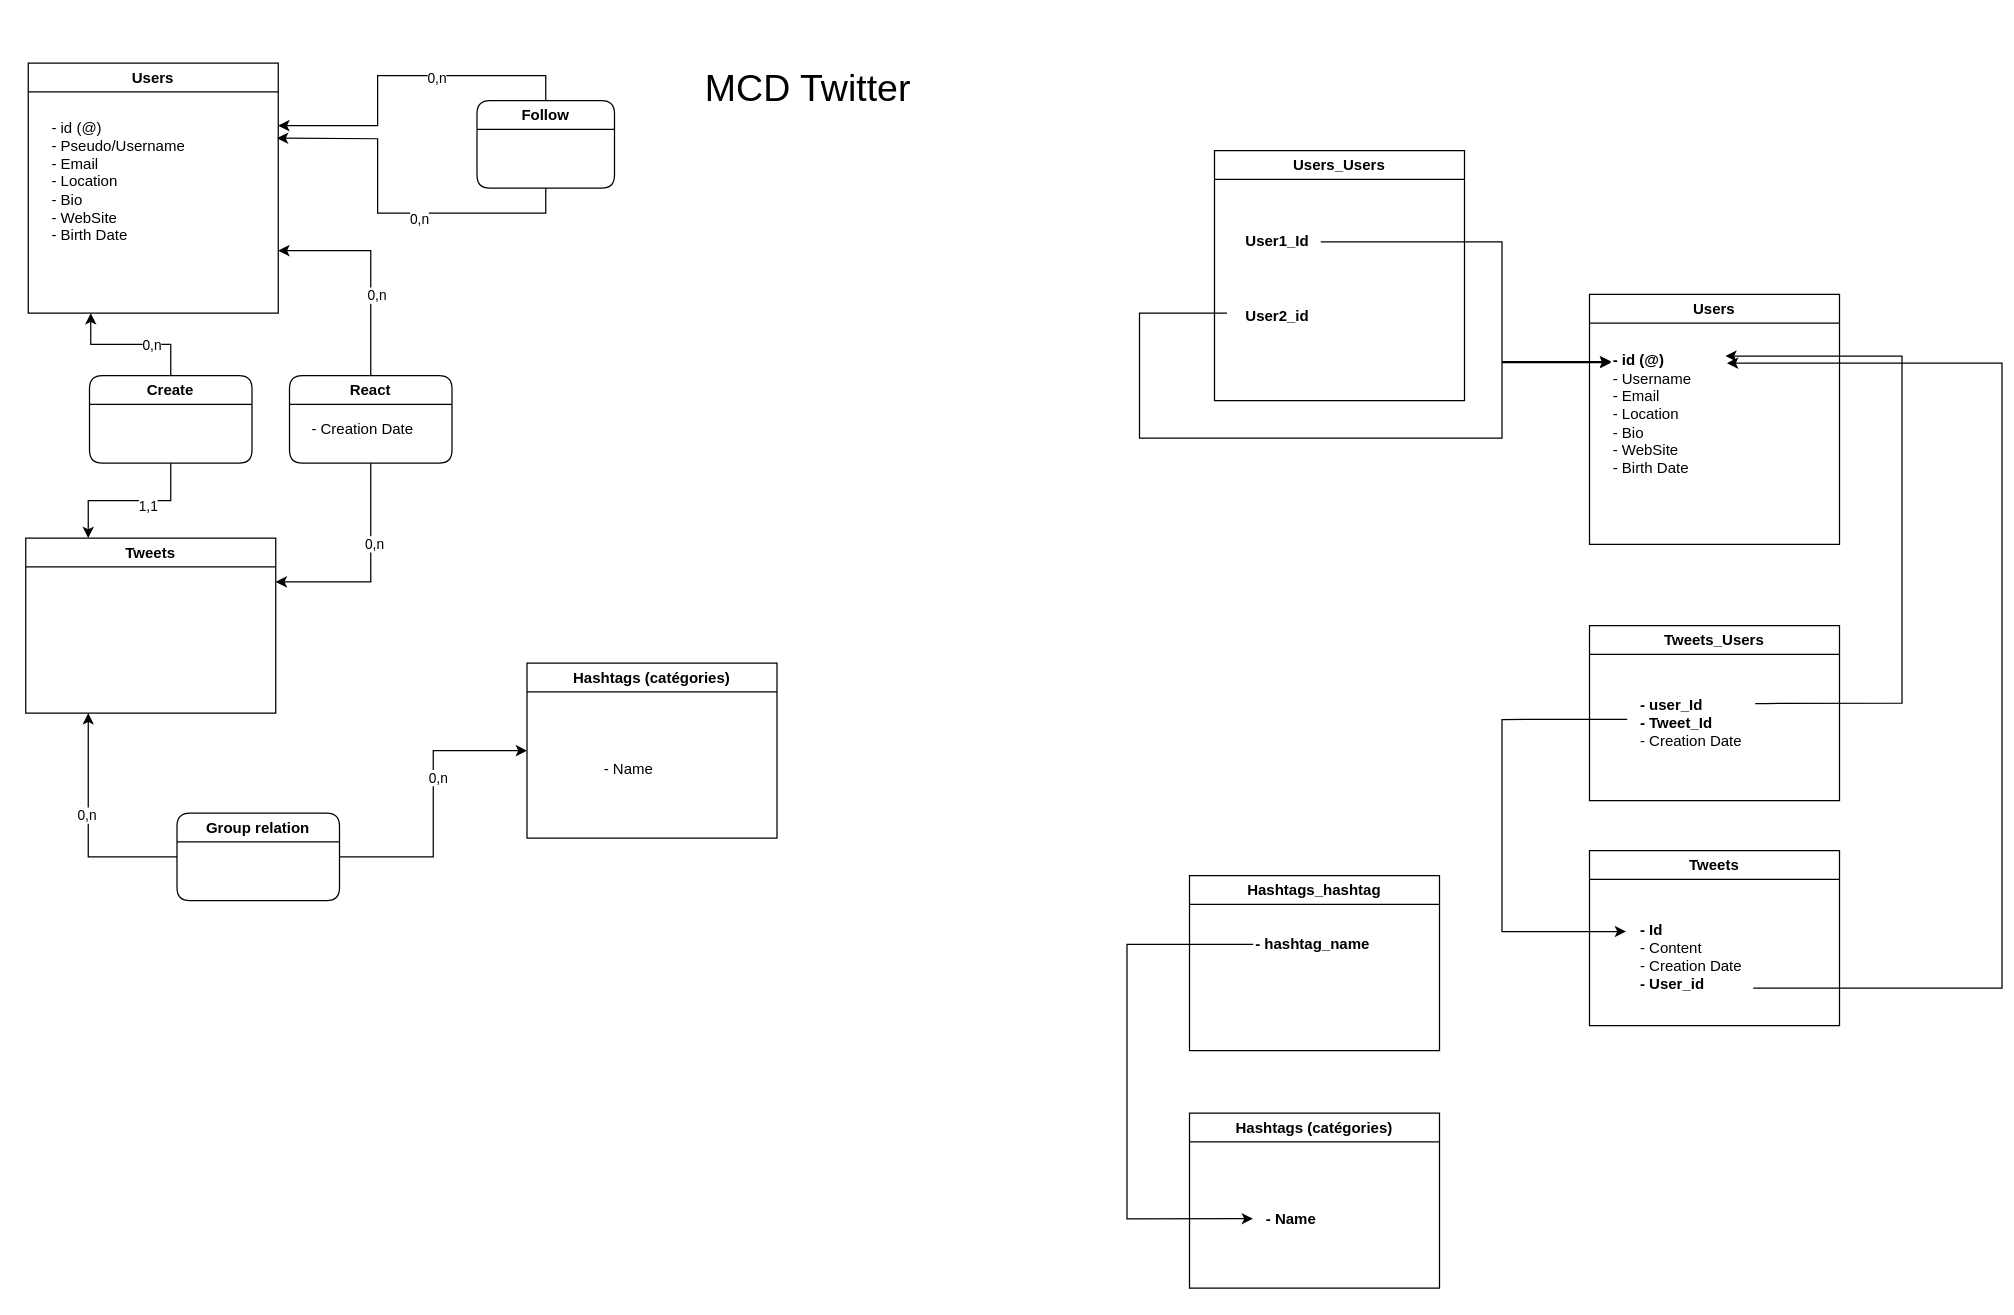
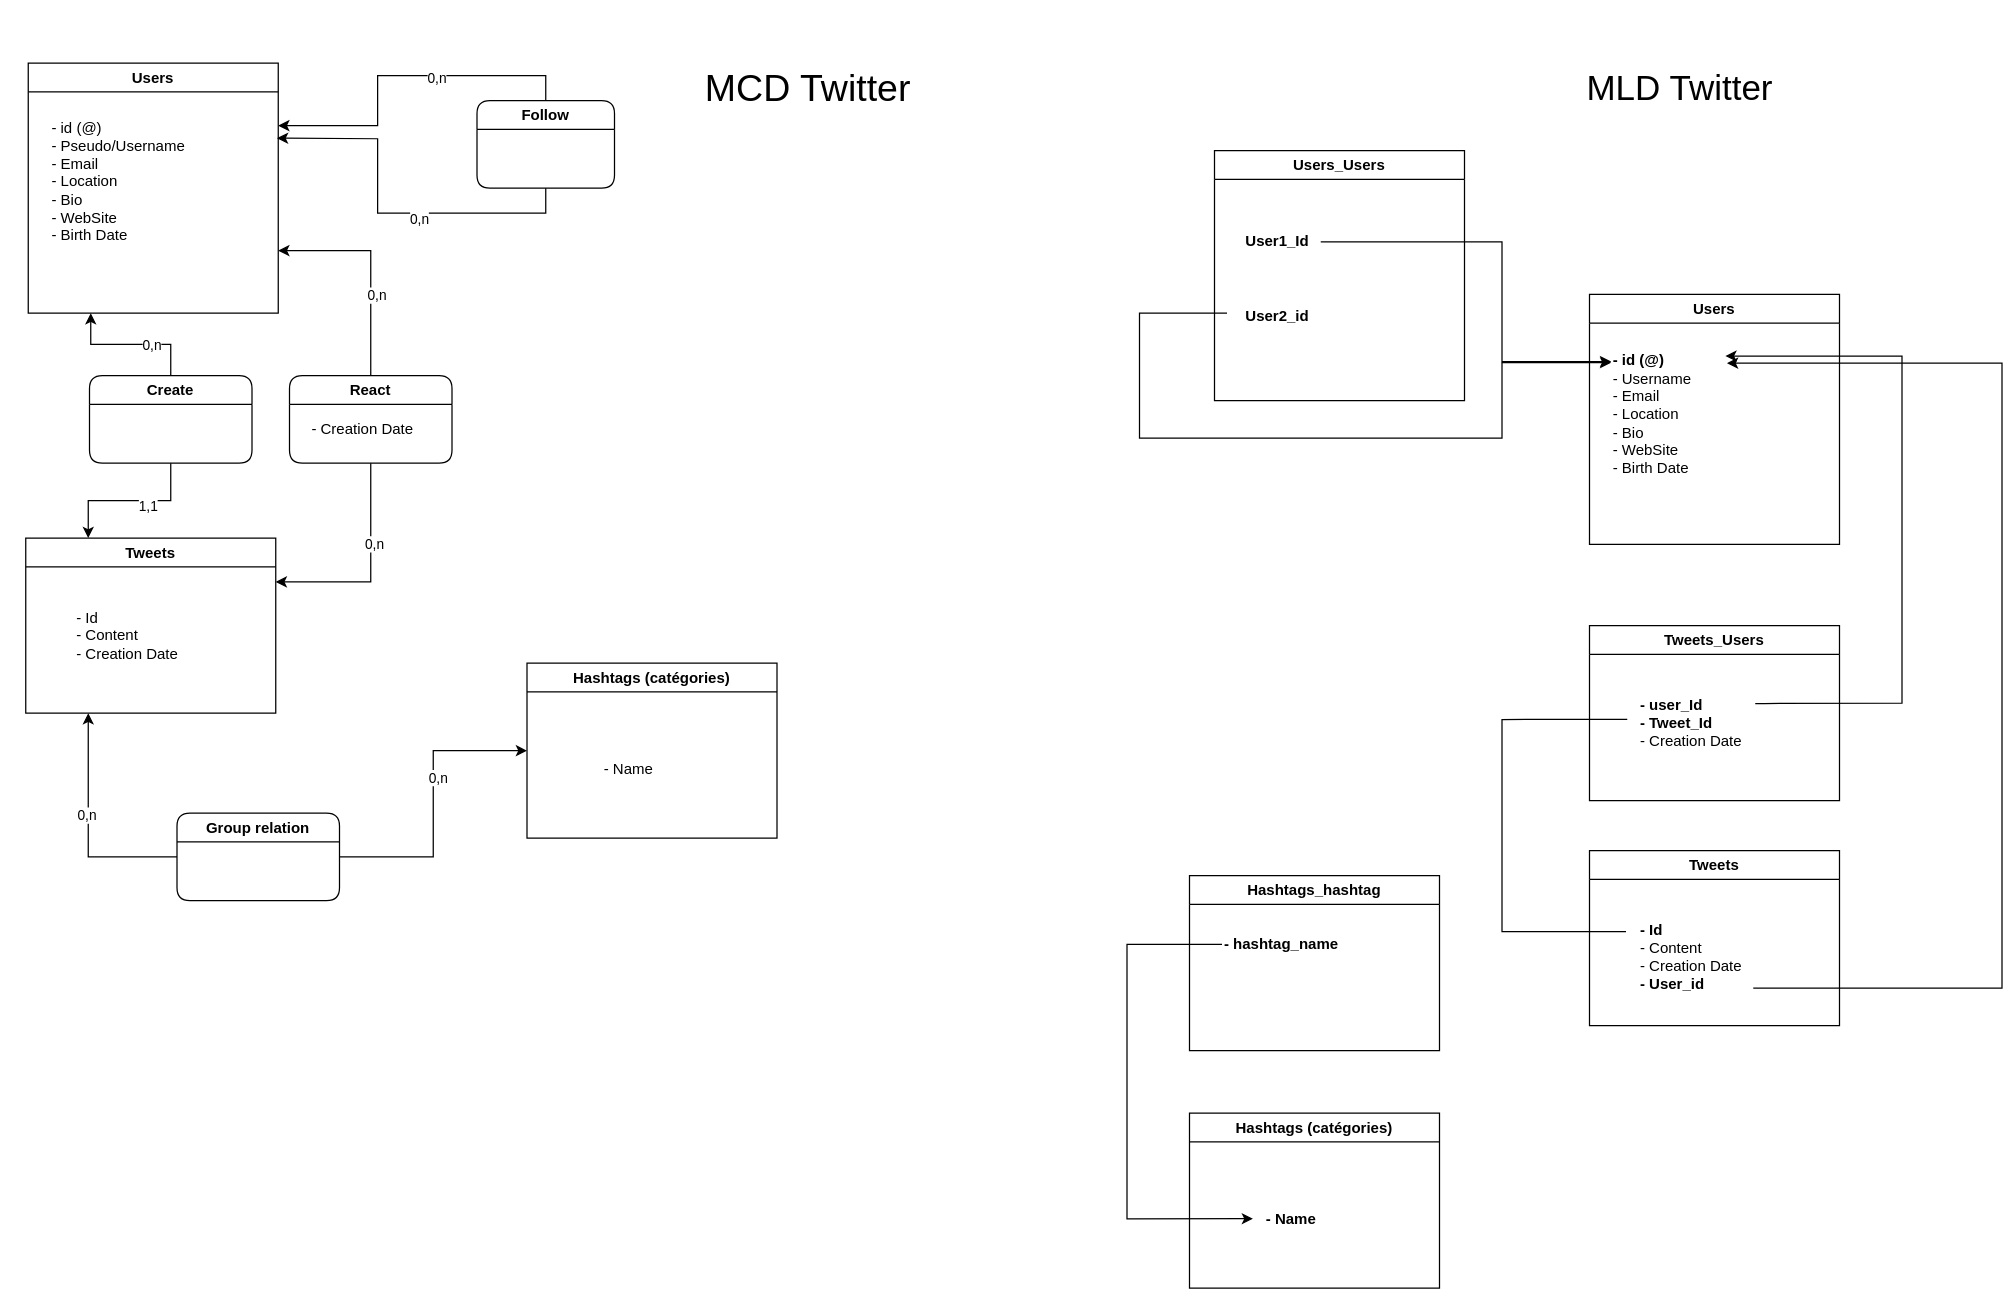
node "MLD Twitter": added
node "- Id - Content - Creation Date": added
edge "- user_Id - Tweet_Id - Creation Date" -> "- Id - Content - Creation Date - User_id": arrowhead classic -> none
node "- hashtag_name": moved (1322, 944) -> (1291, 944)
